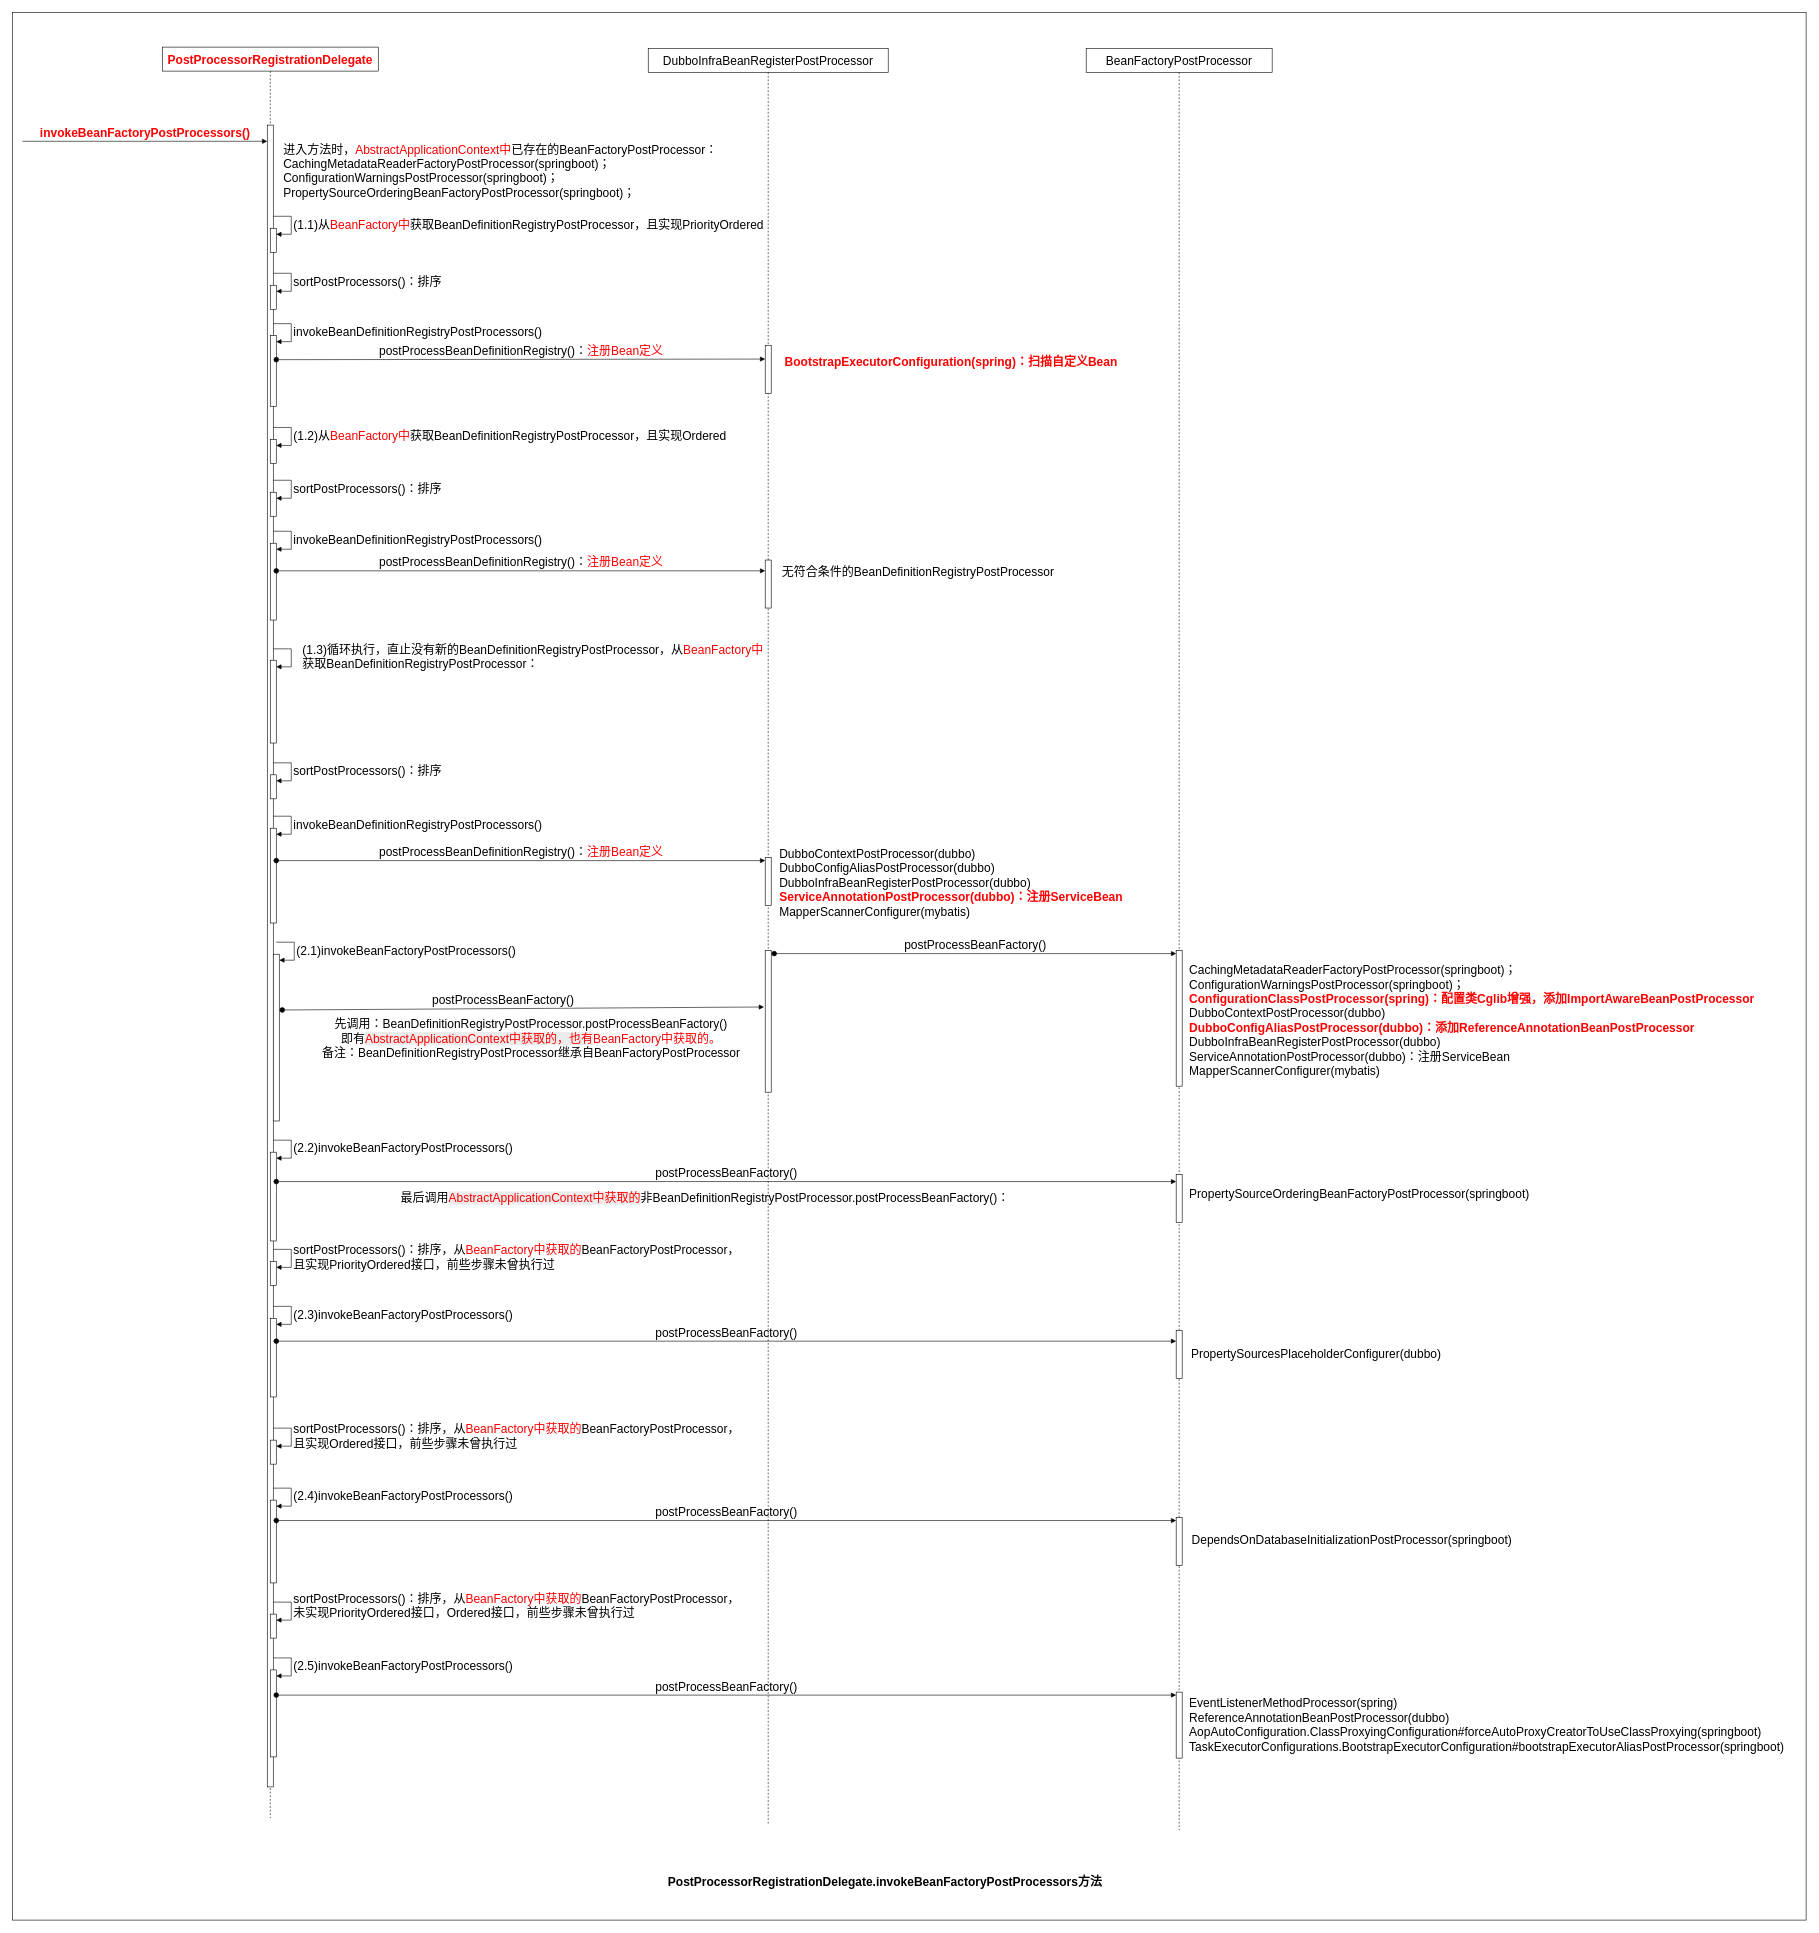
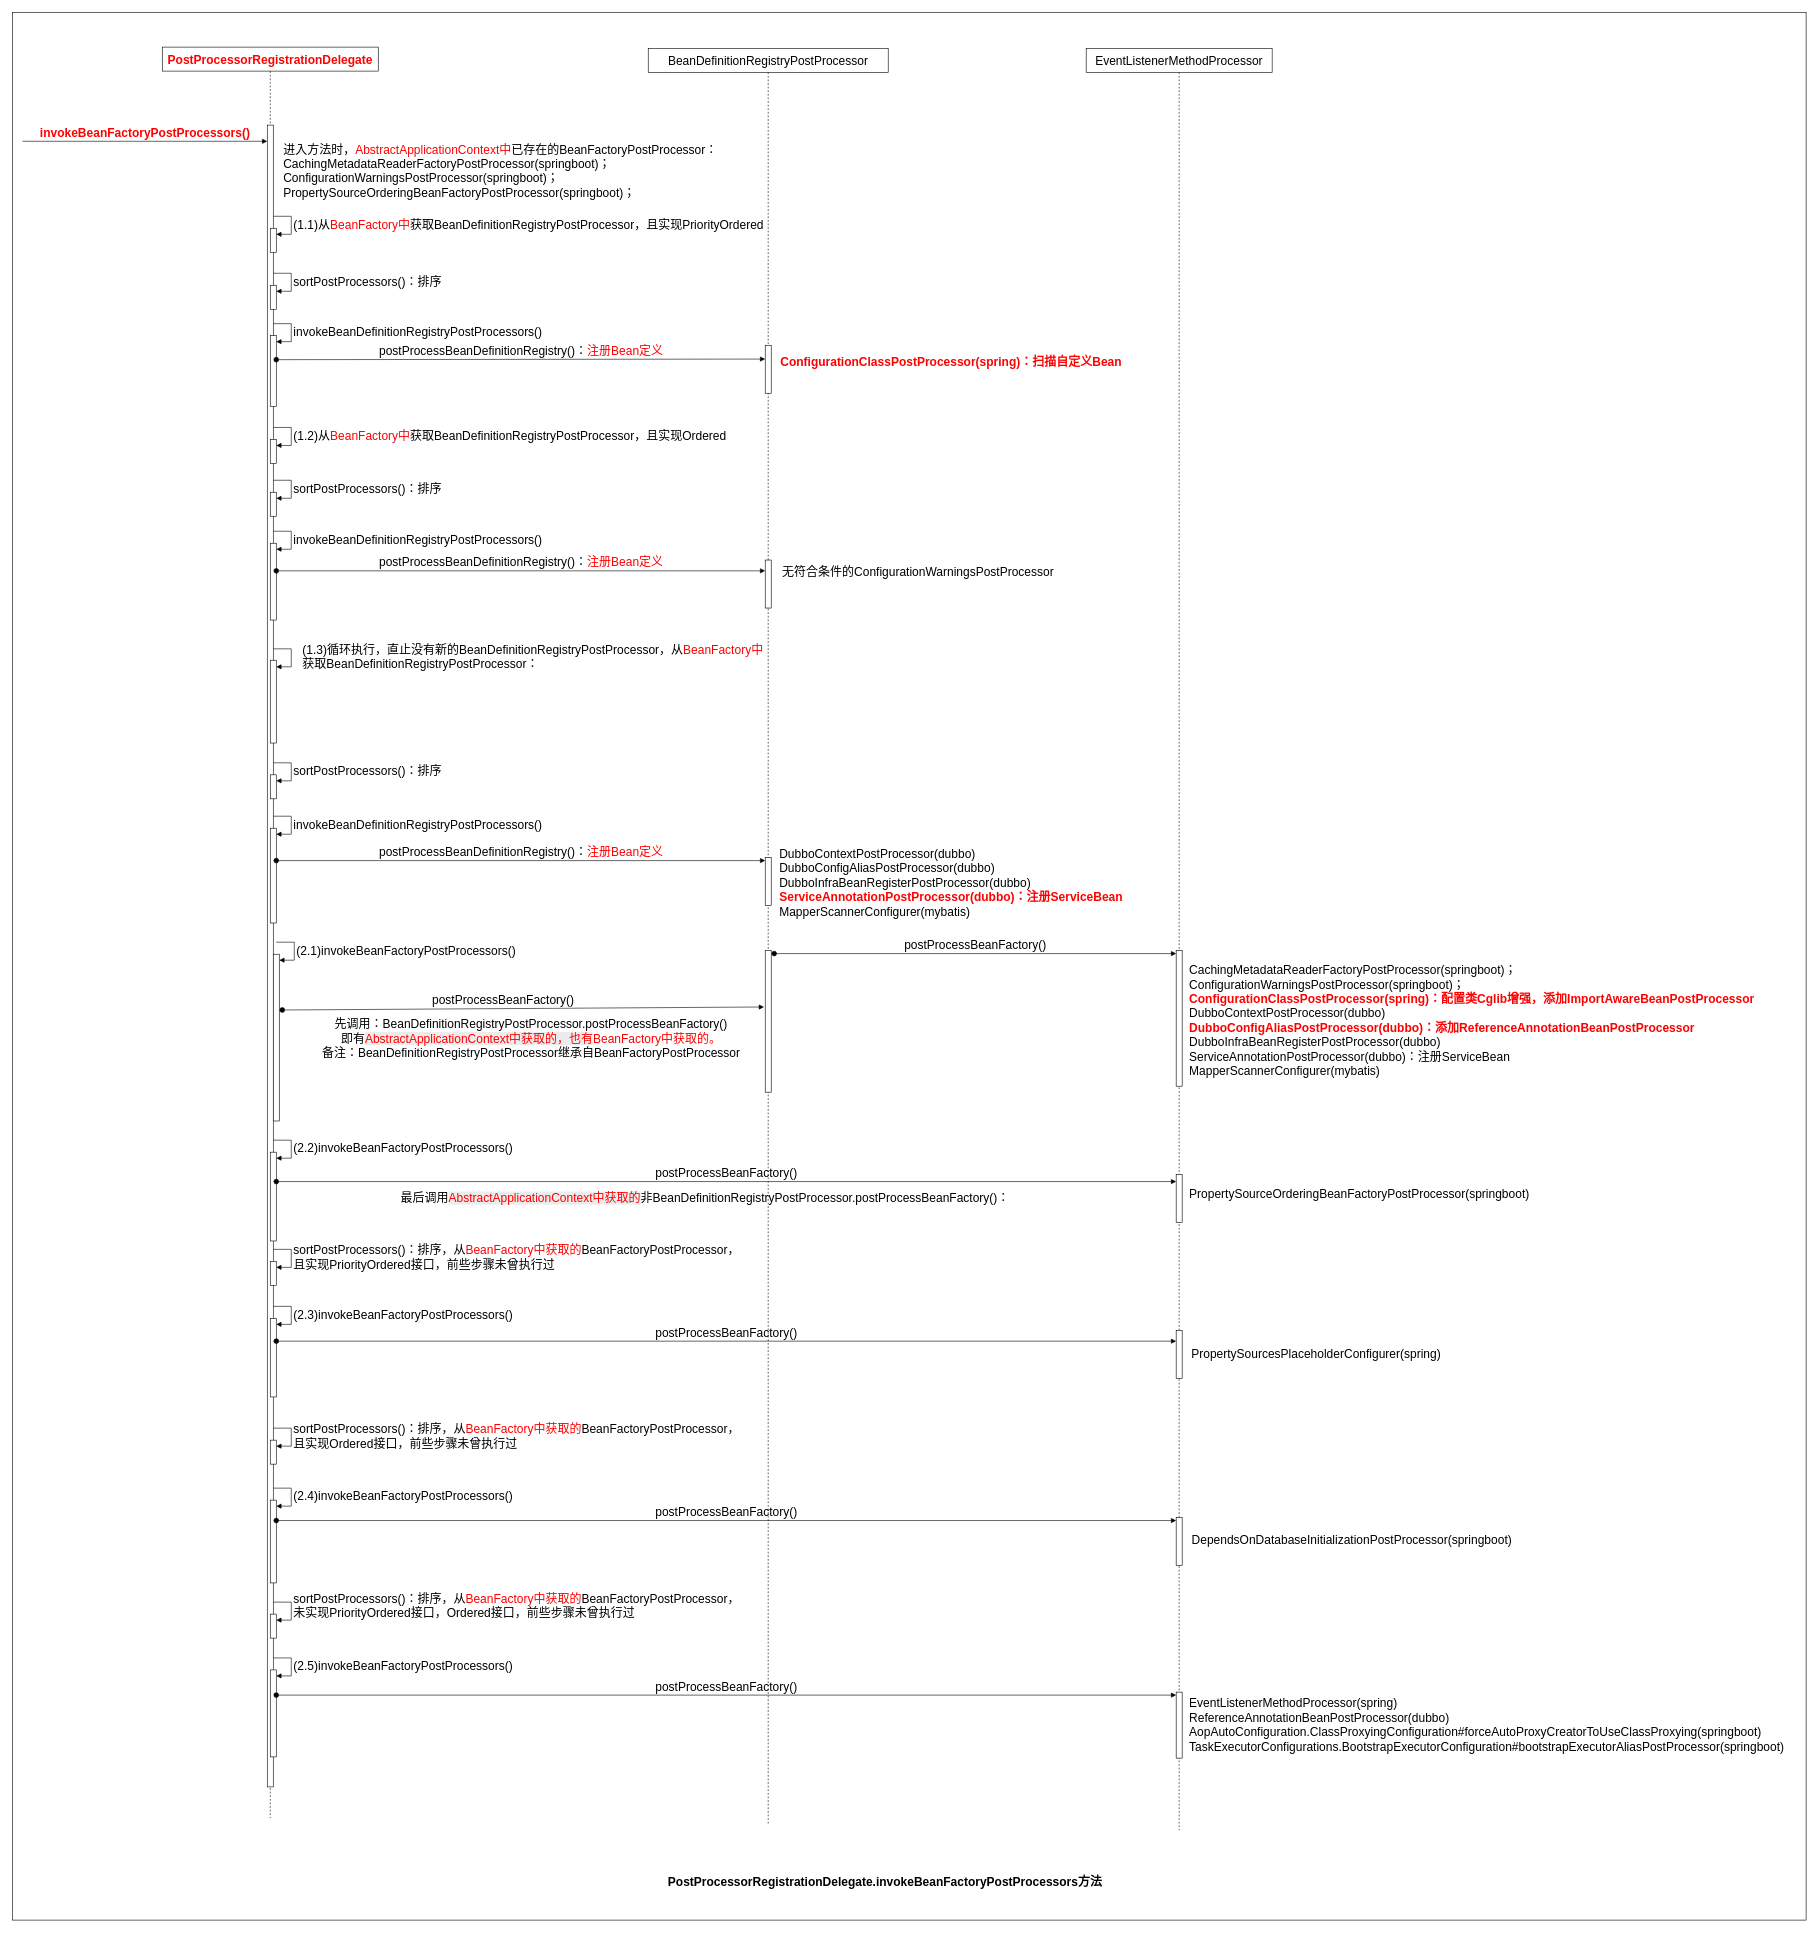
node "DubboInfraBeanRegisterPostProcessor": label "DubboInfraBeanRegisterPostProcessor" -> "BeanDefinitionRegistryPostProcessor"
node "BeanFactoryPostProcessor": label "BeanFactoryPostProcessor" -> "EventListenerMethodProcessor"
node "BootstrapExecutorConfiguration(spring)：扫描自定义Bean": label "BootstrapExecutorConfiguration(spring)：扫描自定义Bean" -> "ConfigurationClassPostProcessor(spring)：扫描自定义Bean"
node "无符合条件的BeanDefinitionRegistryPostProcessor": label "无符合条件的BeanDefinitionRegistryPostProcessor" -> "无符合条件的ConfigurationWarningsPostProcessor"
node "PropertySourcesPlaceholderConfigurer(dubbo)": label "PropertySourcesPlaceholderConfigurer(dubbo)" -> "PropertySourcesPlaceholderConfigurer(spring)"
